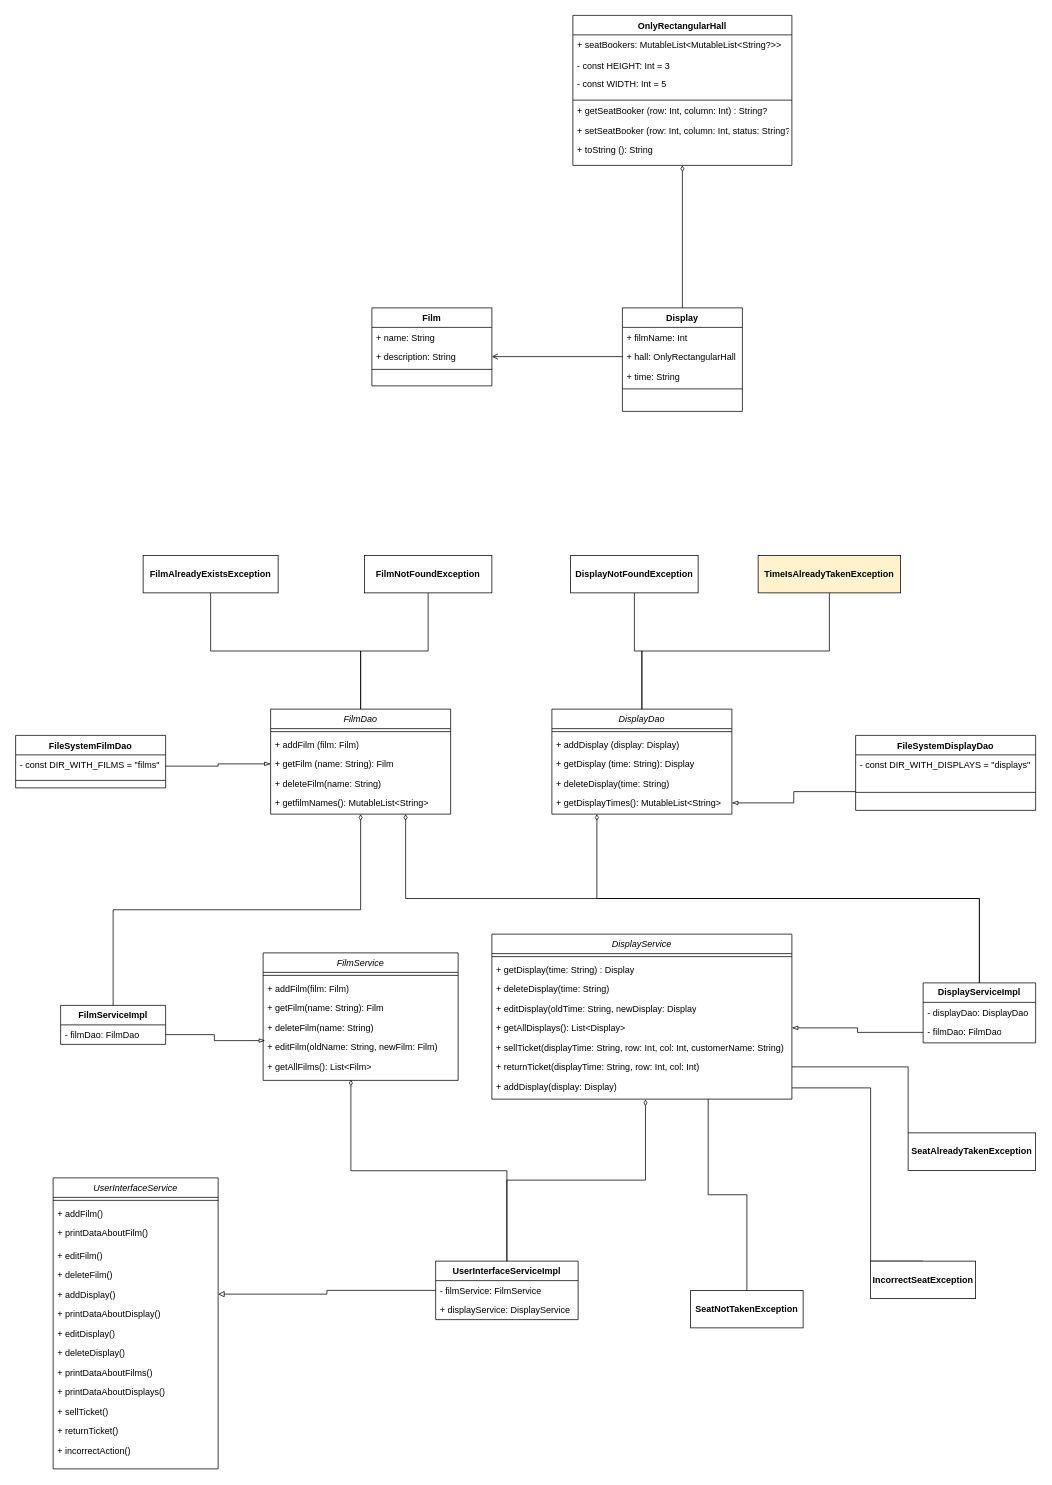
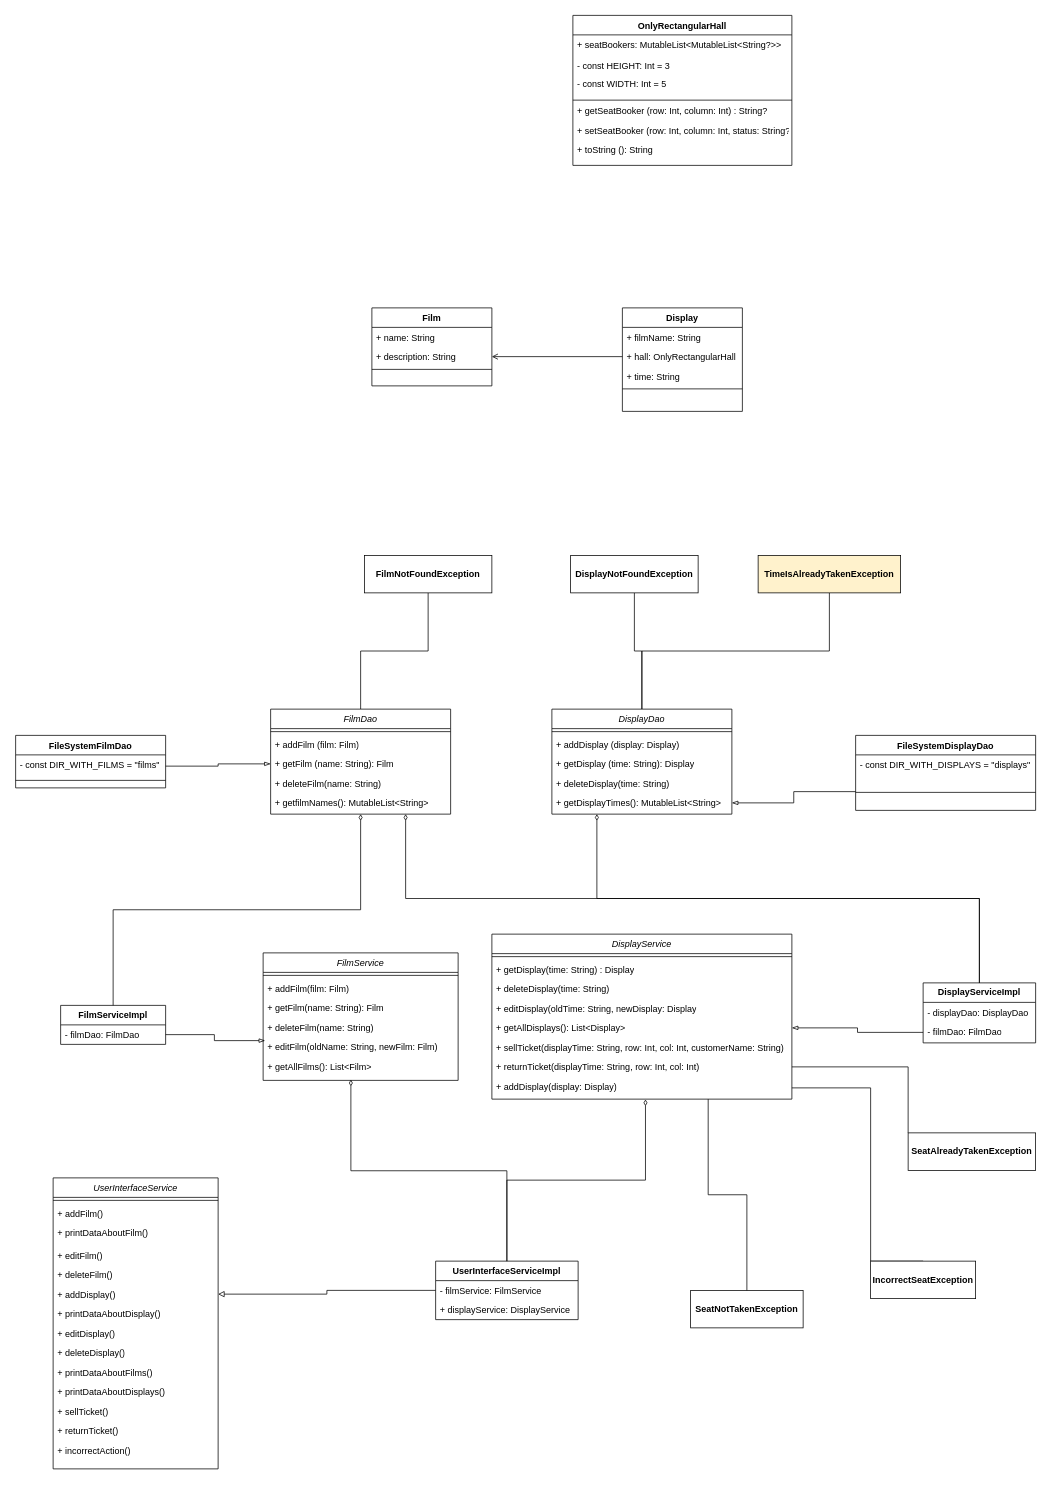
edge "Display" -> "OnlyRectangularHall": removed
node "+ filmName: Int": label "+ filmName: Int" -> "+ filmName: String"
node "FilmAlreadyExistsException": removed
edge "FilmAlreadyExistsException" -- "FilmDao": removed
